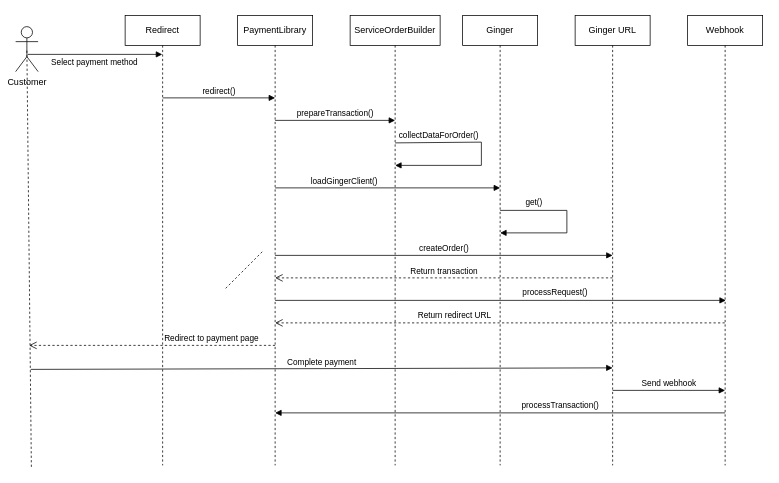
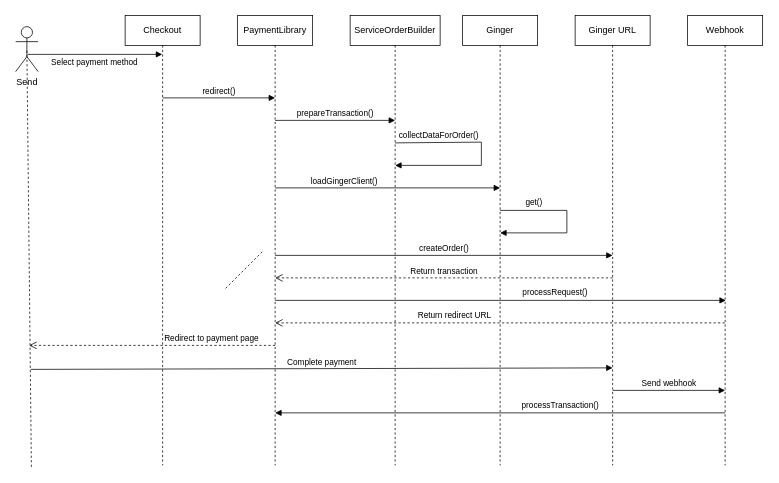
node "Redirect": label "Redirect" -> "Checkout"
node "Customer": label "Customer" -> "Send"
